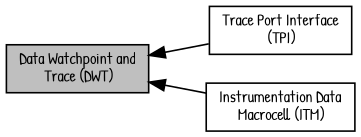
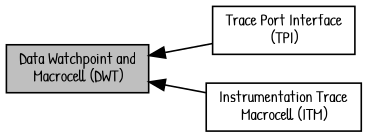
node "Data Watchpoint and Trace (DWT)": label "Data Watchpoint and Trace (DWT)" -> "Data Watchpoint and Macrocell (DWT)"
node "Instrumentation Data Macrocell (ITM)": label "Instrumentation Data Macrocell (ITM)" -> "Instrumentation Trace Macrocell (ITM)"
